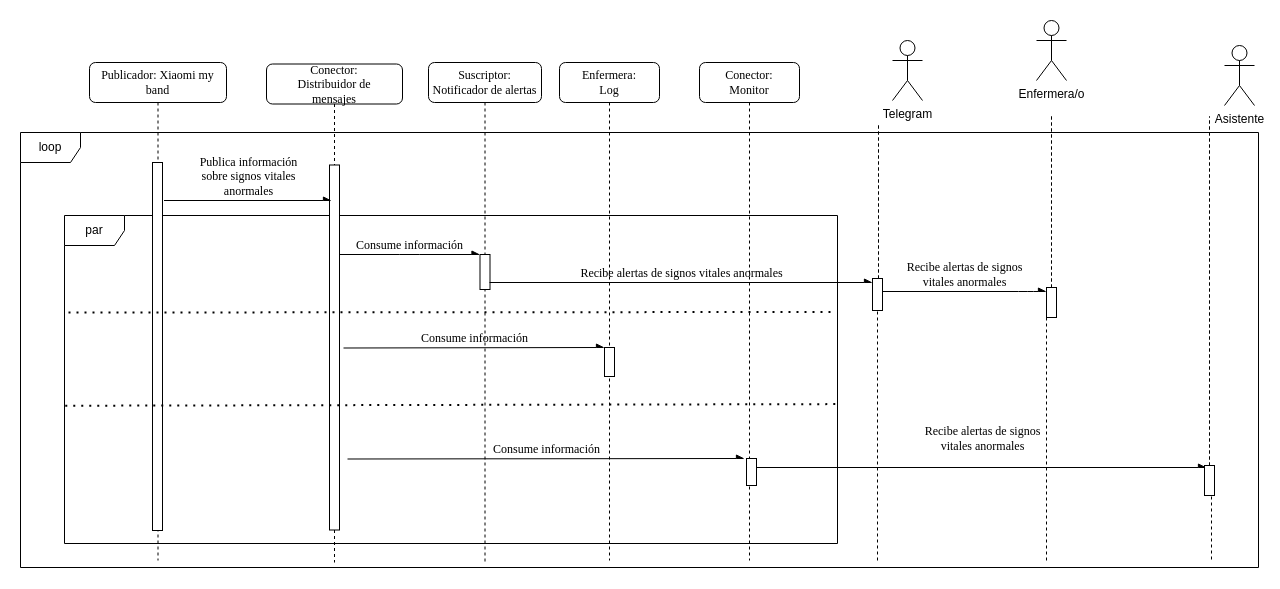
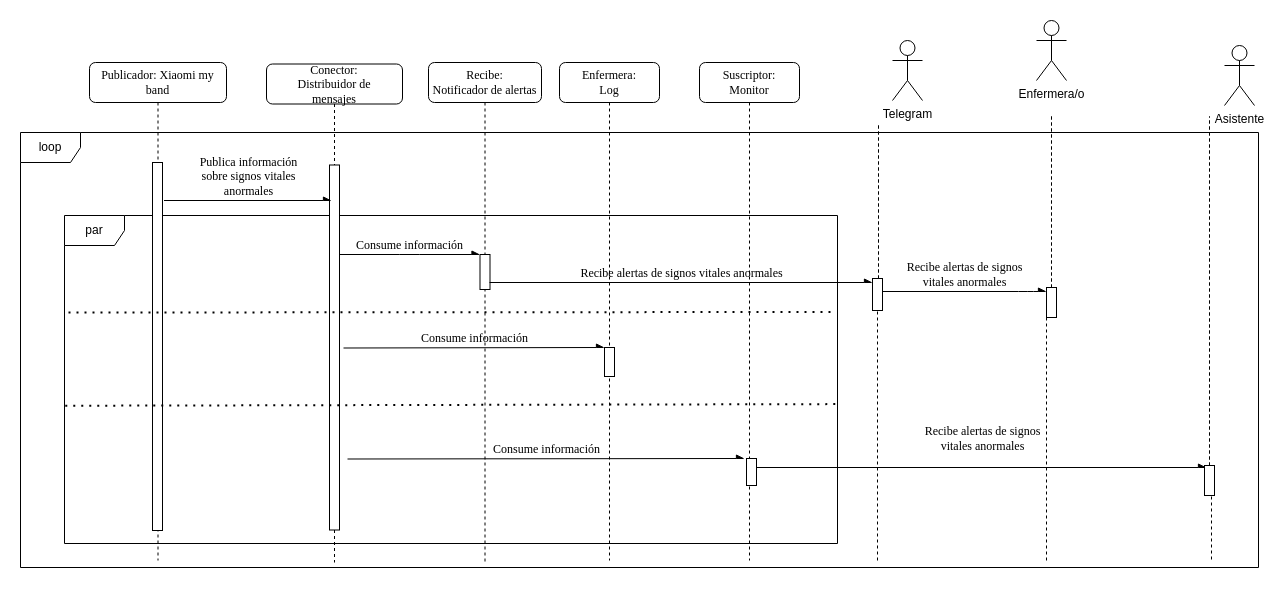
node "Suscriptor: Notificador de alertas": label "Suscriptor: Notificador de alertas" -> "Recibe: Notificador de alertas"
node "Conector: Monitor": label "Conector: Monitor" -> "Suscriptor: Monitor"
